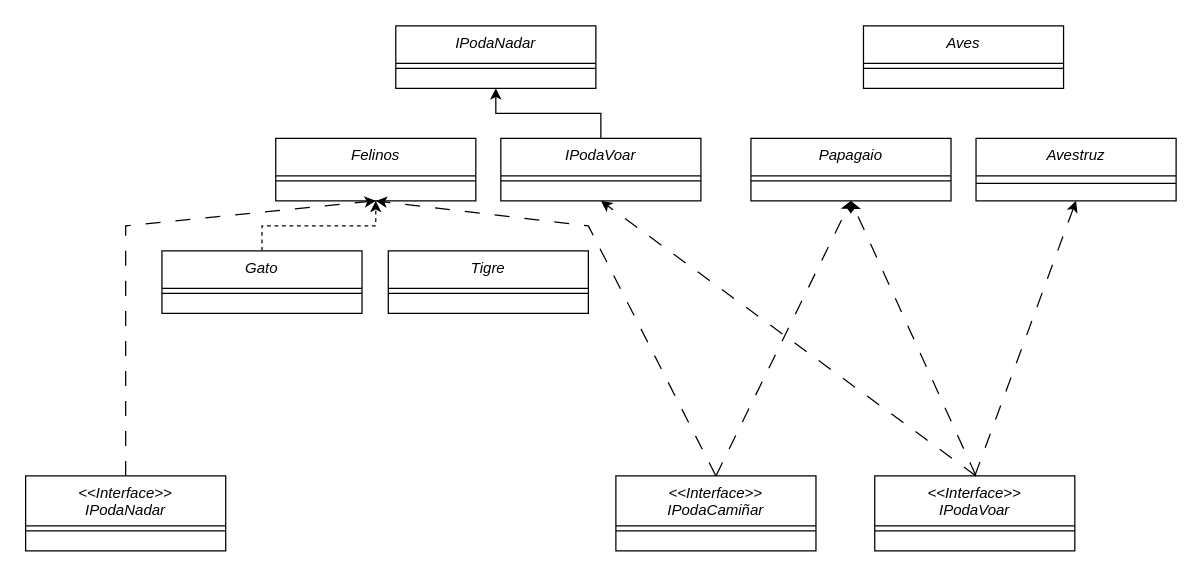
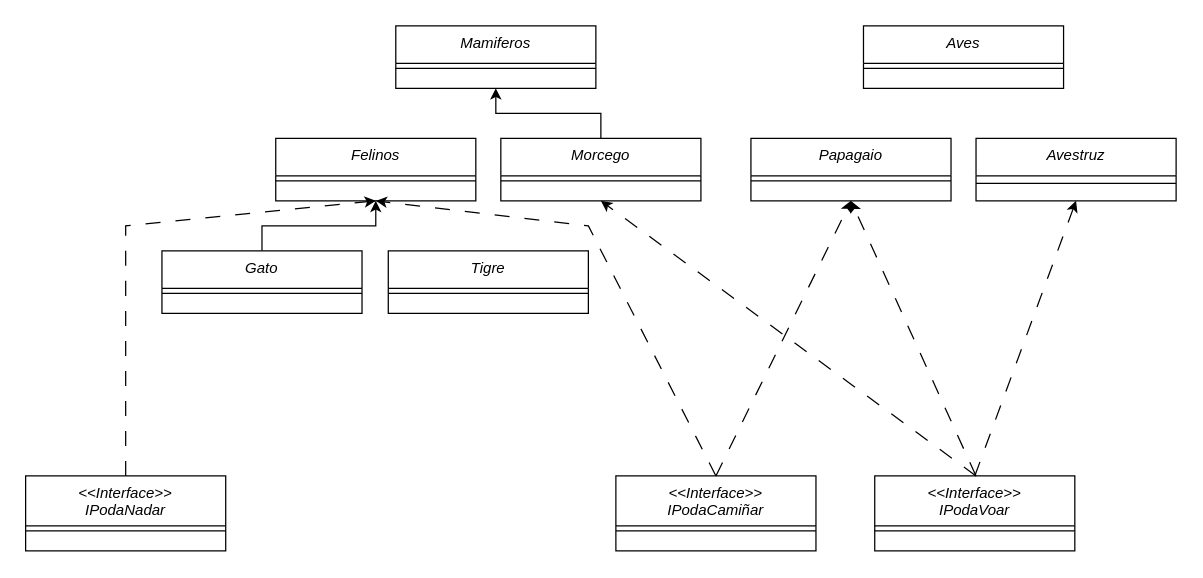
node "IPodaNadar": label "IPodaNadar" -> "Mamiferos"
node "IPodaVoar": label "IPodaVoar" -> "Morcego"
edge "Gato" -> "Felinos": style dashed -> solid
